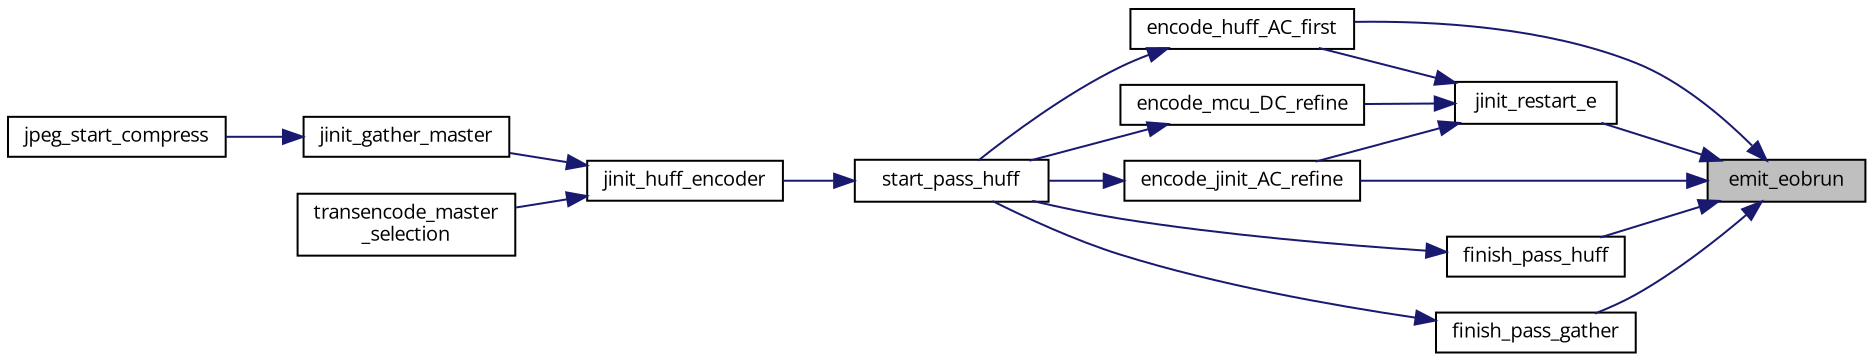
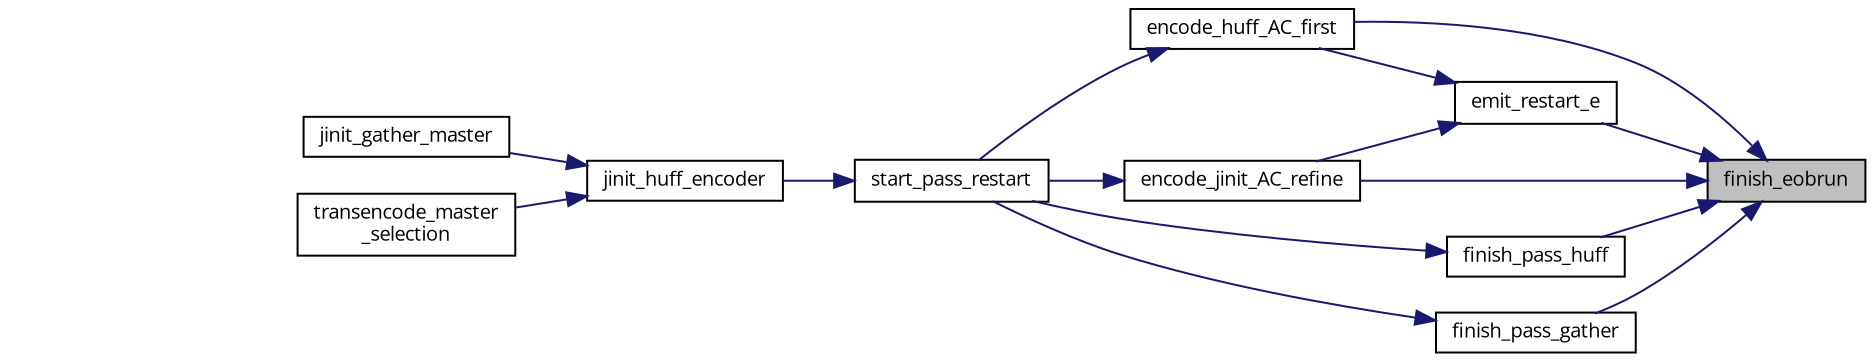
node "jinit_restart_e": label "jinit_restart_e" -> "emit_restart_e"
node "encode_mcu_DC_refine": removed
node "jpeg_start_compress": removed
node "start_pass_huff": label "start_pass_huff" -> "start_pass_restart"
node "emit_eobrun": label "emit_eobrun" -> "finish_eobrun"
